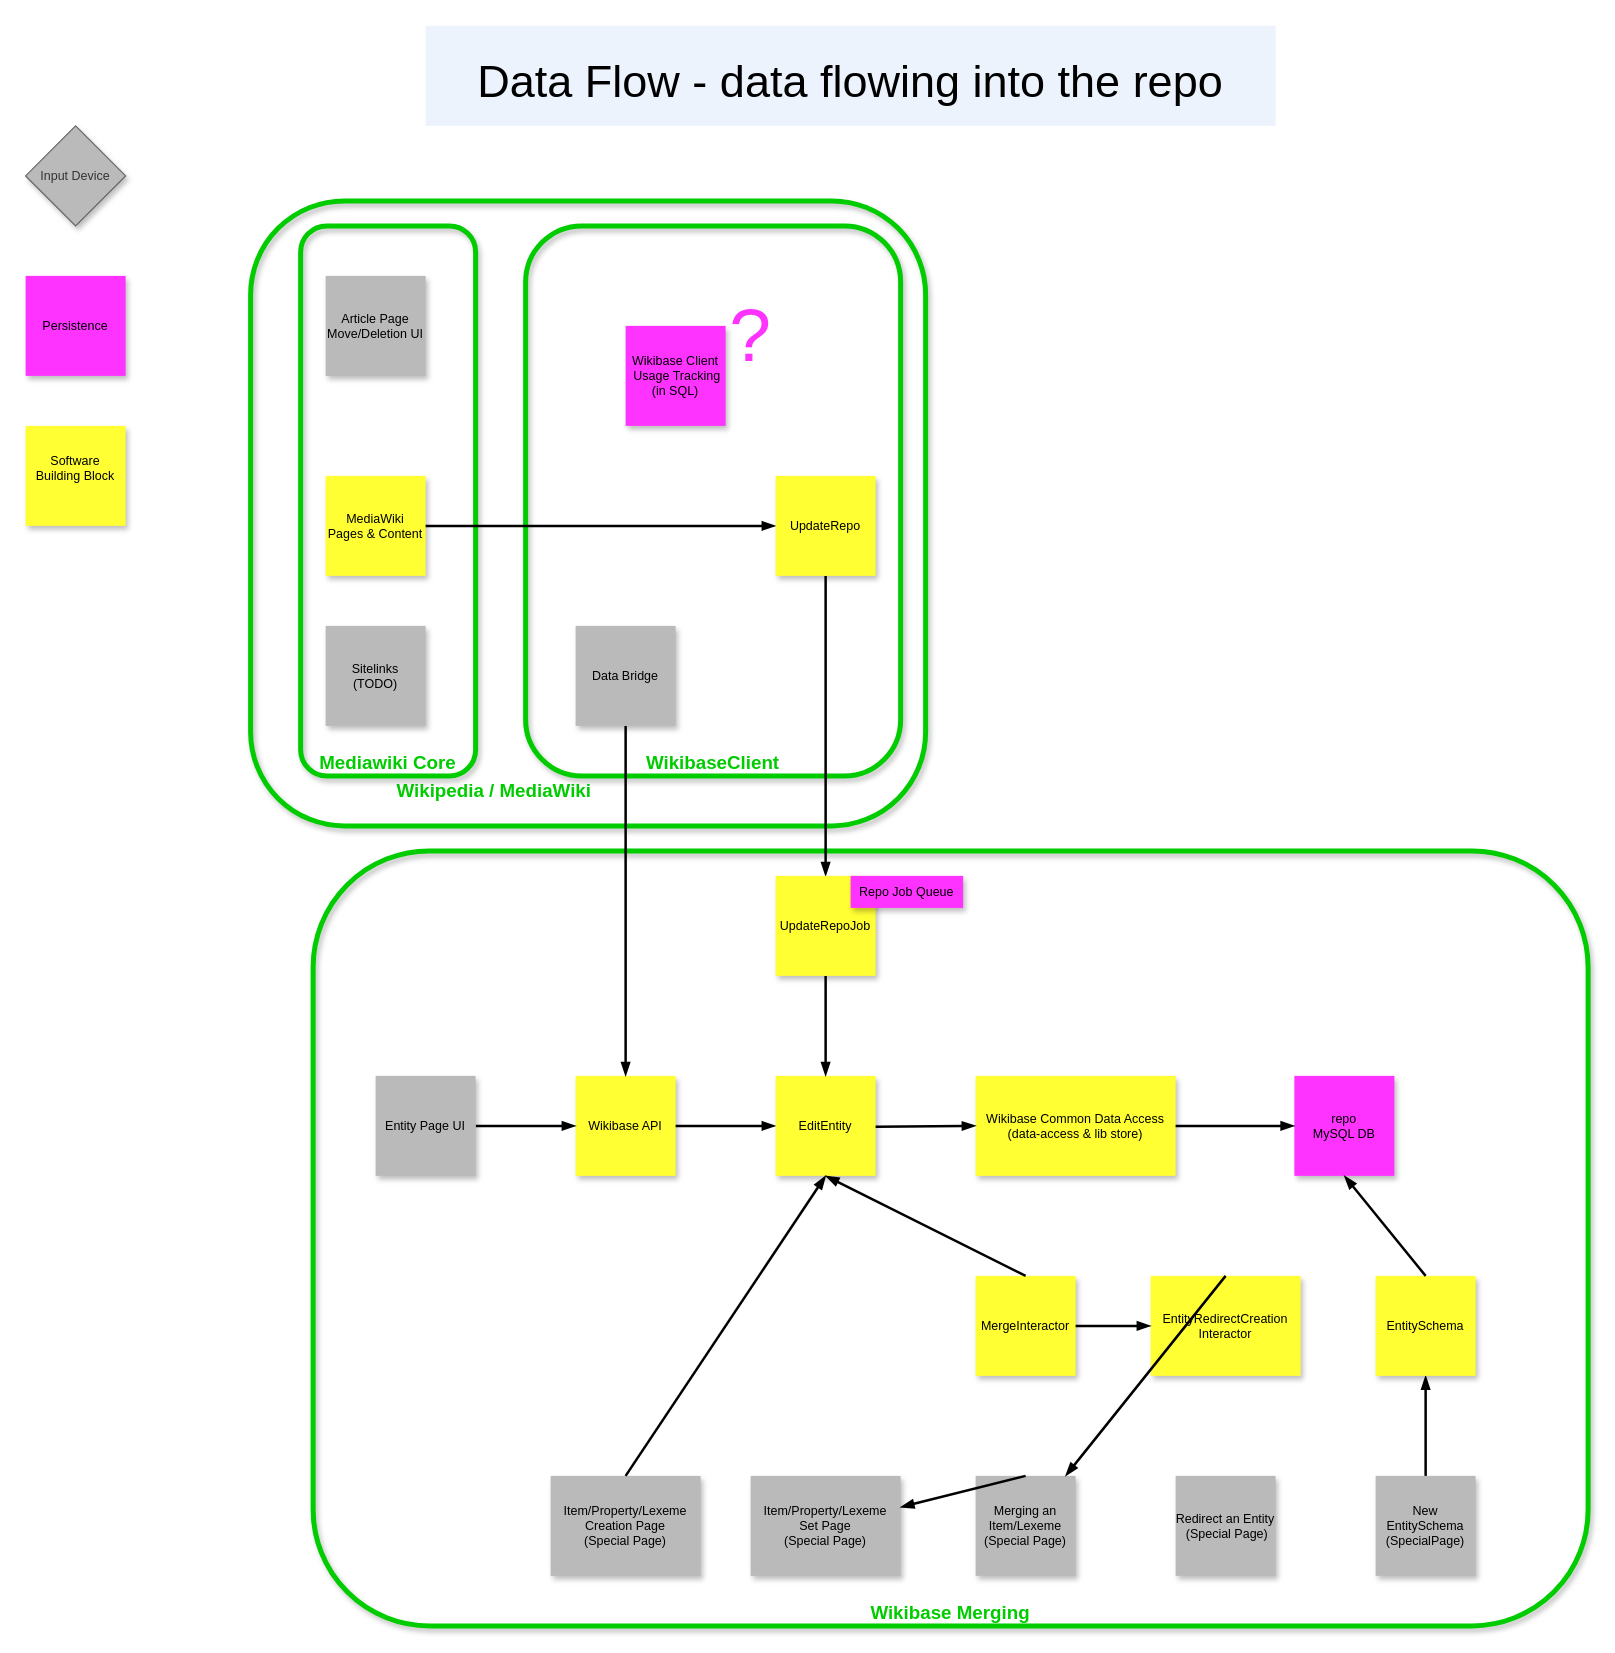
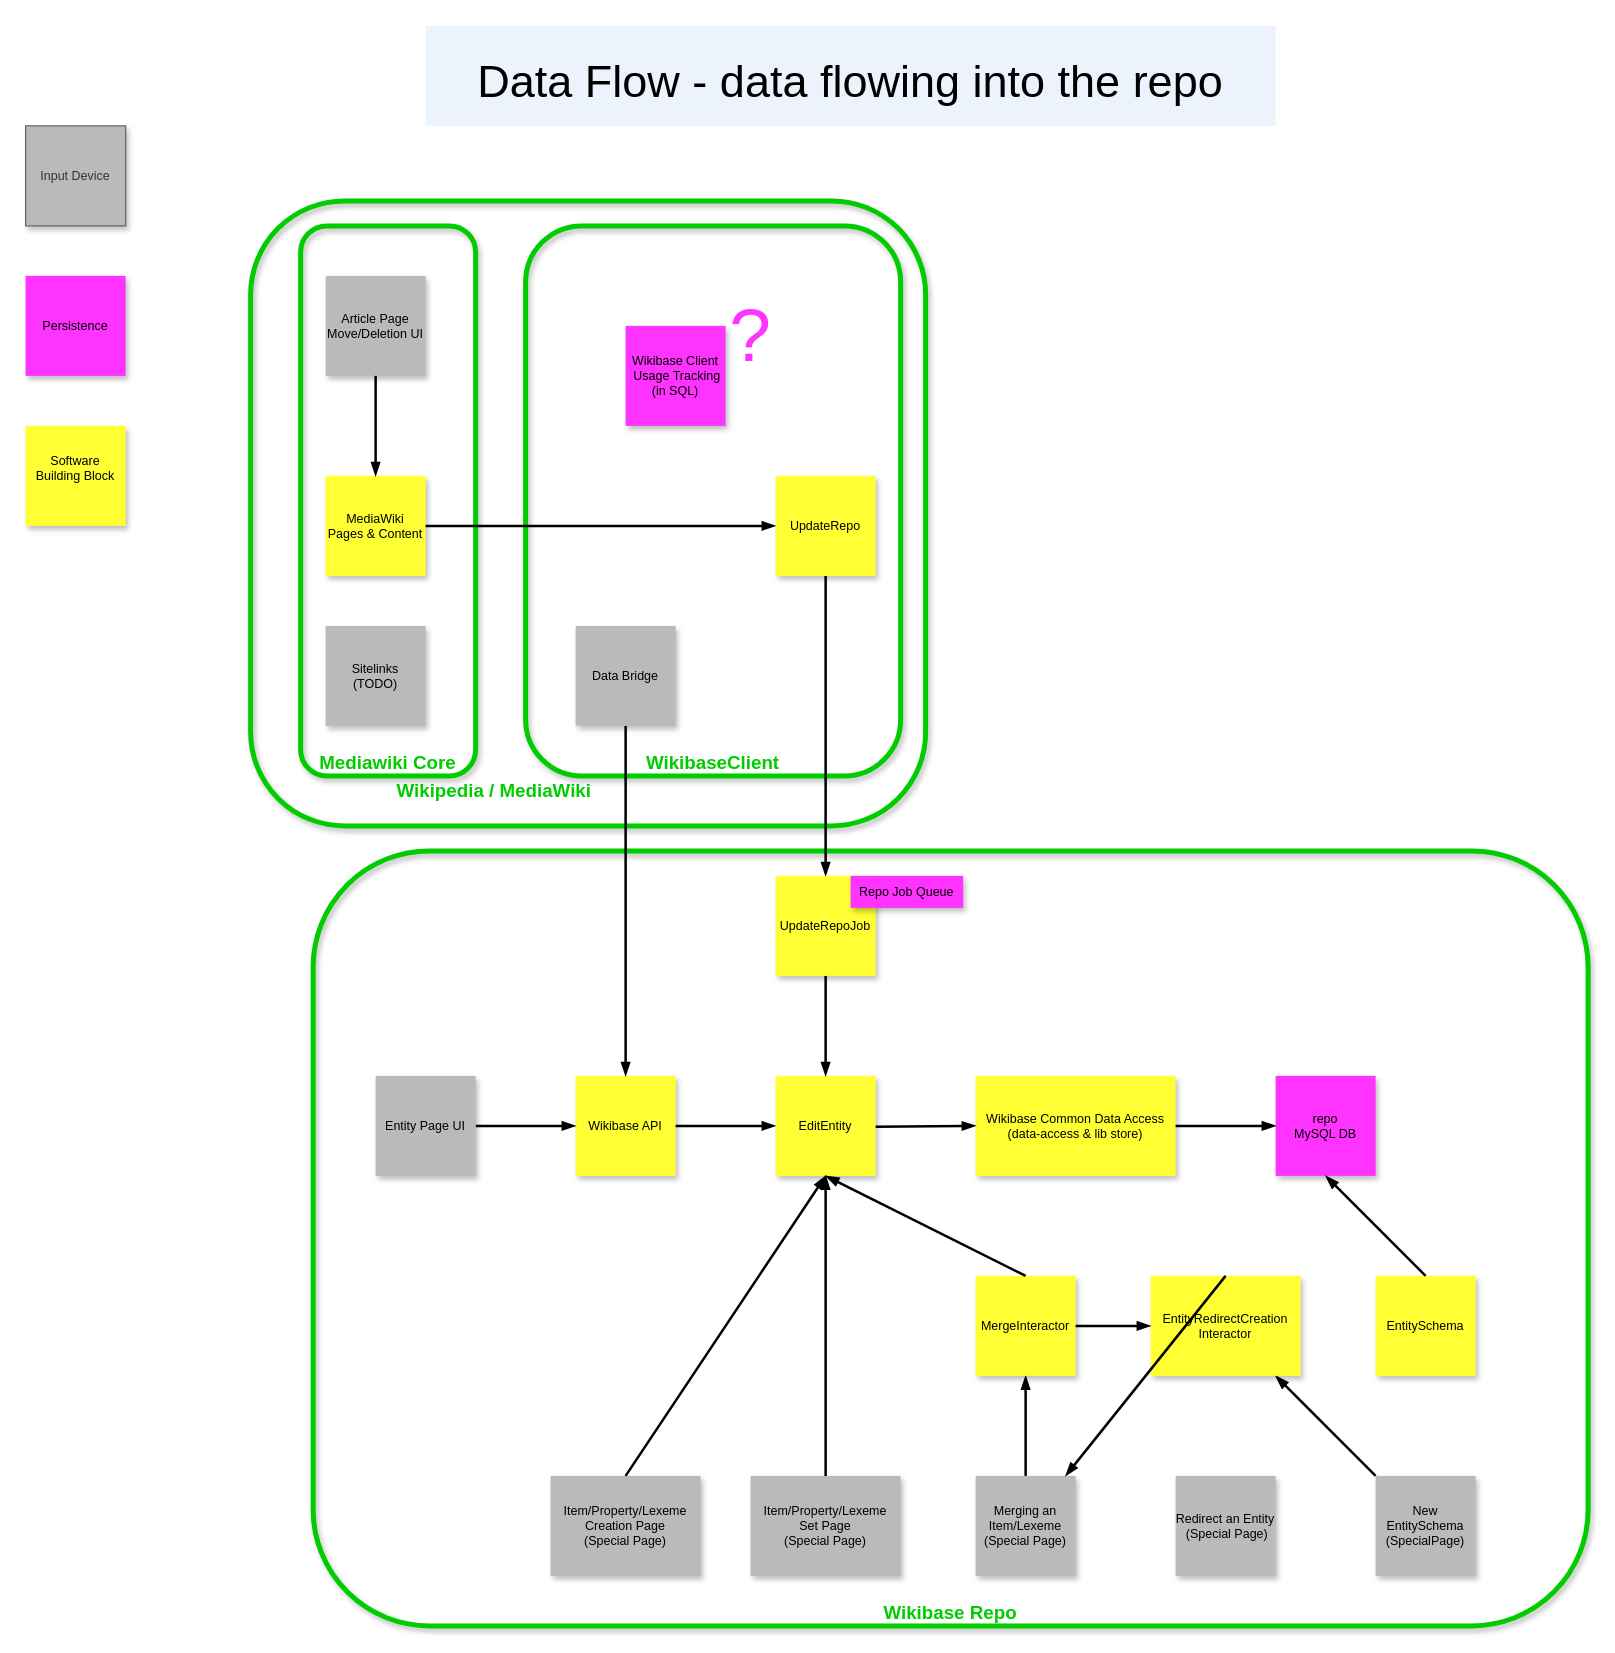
node "Input Device": shape diamond -> rectangle
edge "Article Page Move/Deletion UI" -> "MediaWiki Pages & Content": added
node "repo MySQL DB": moved (1344, 1126) -> (1326, 1126)
edge "Item/Property/Lexeme Set Page (Special Page)" -> "EditEntity": added
edge "New EntitySchema (SpecialPage)" -> "EntitySchema": now "New EntitySchema (SpecialPage)" -> "EntityRedirectCreation Interactor"
edge "Merging an Item/Lexeme (Special Page)" -> "Item/Property/Lexeme Set Page (Special Page)": now "Merging an Item/Lexeme (Special Page)" -> "MergeInteractor"
node "Wikibase Merging": label "Wikibase Merging" -> "Wikibase Repo"
